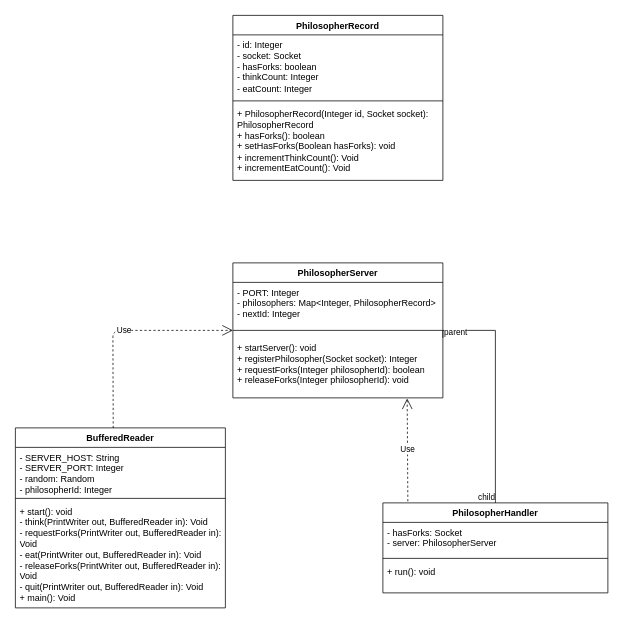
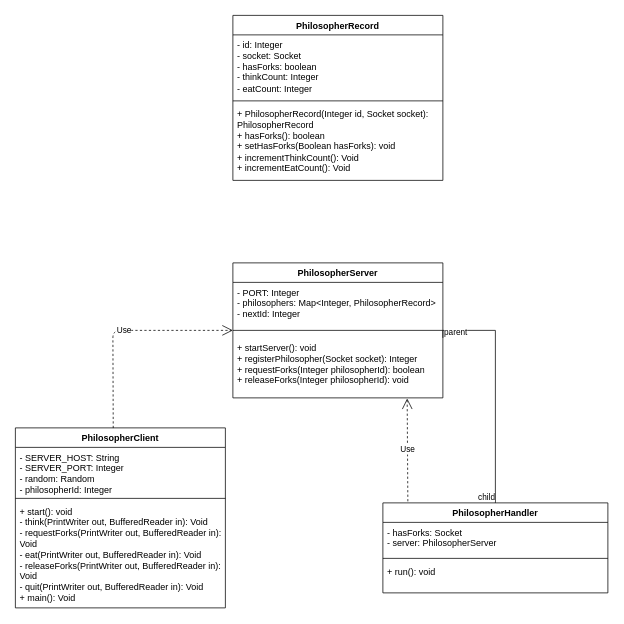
node "BufferedReader": label "BufferedReader" -> "PhilosopherClient"
